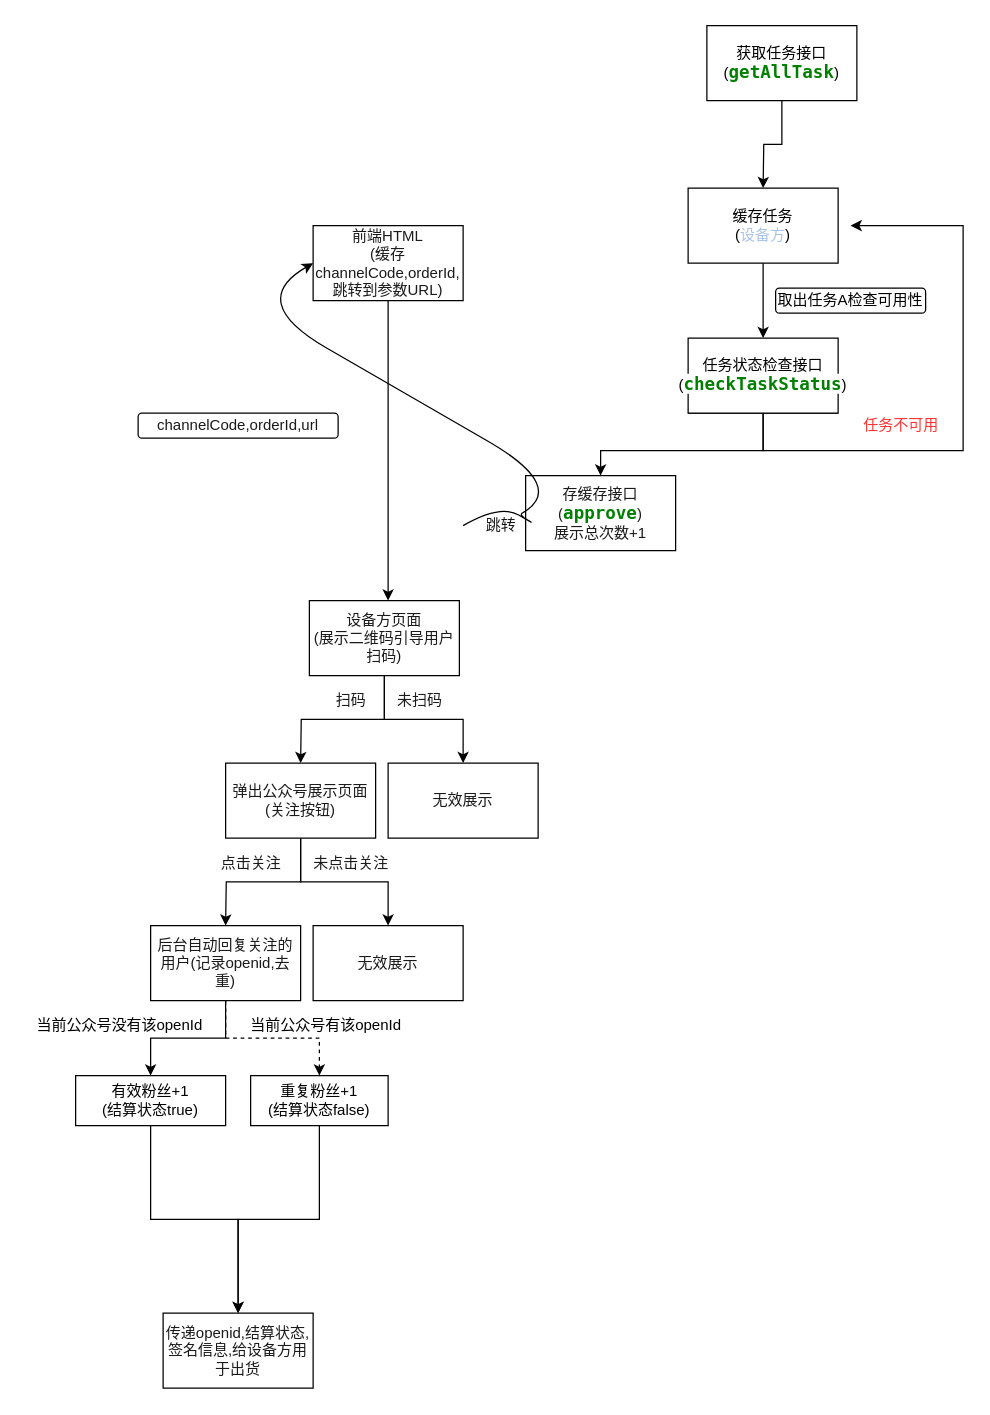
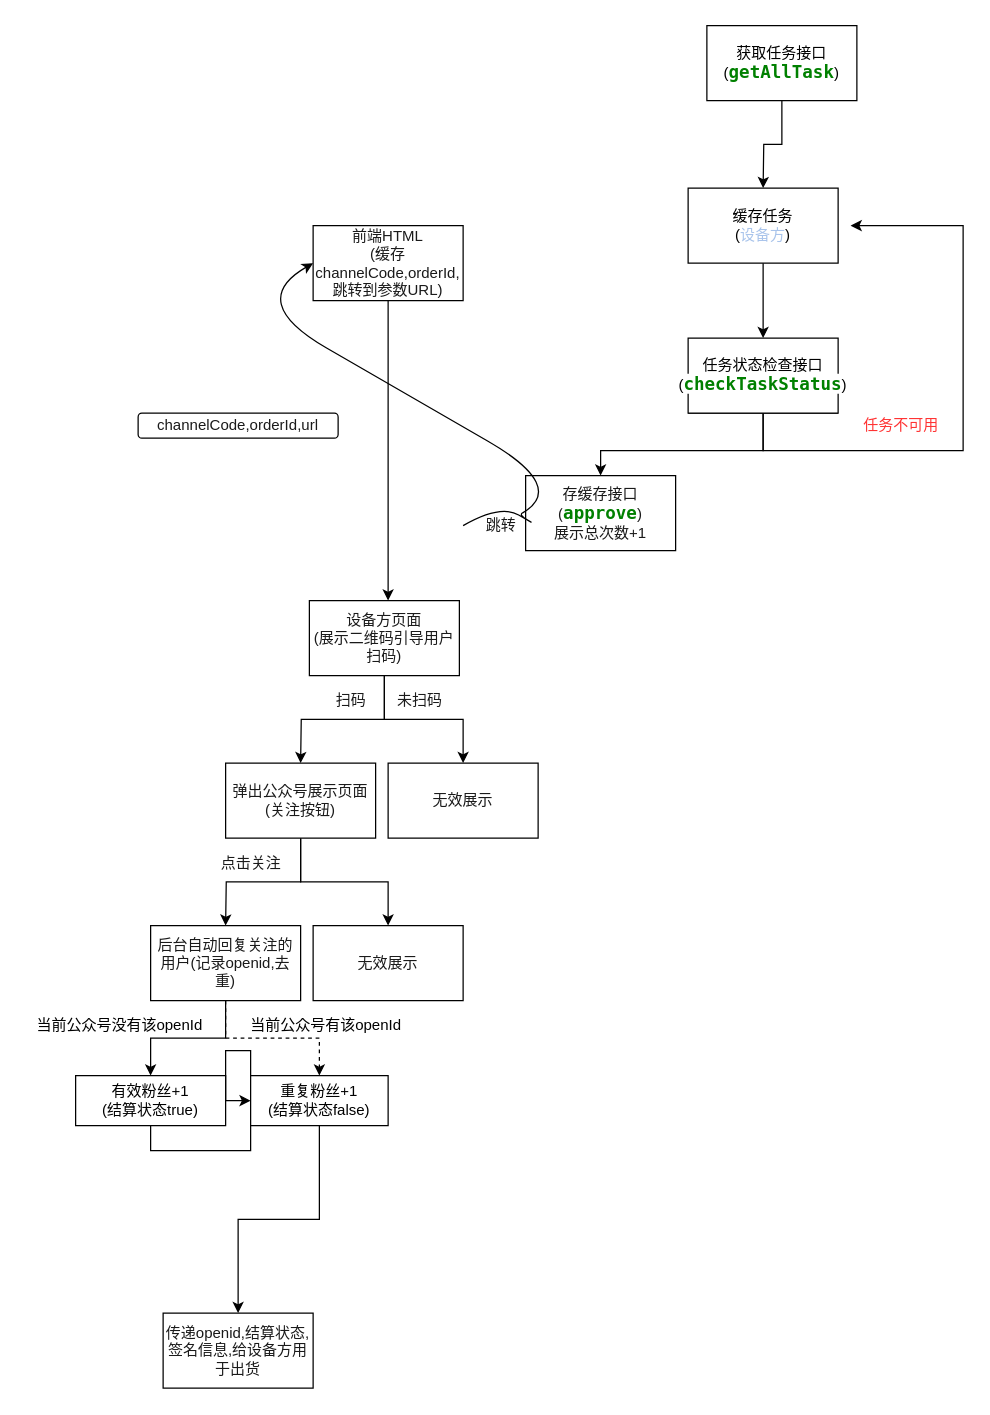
node "取出任务A检查可用性": removed
node "未点击关注": removed
edge "有效粉丝+1 (结算状态true)" -> "传递openid,结算状态,签名信息,给设备方用于出货": now "有效粉丝+1 (结算状态true)" -> "重复粉丝+1 (结算状态false)"
